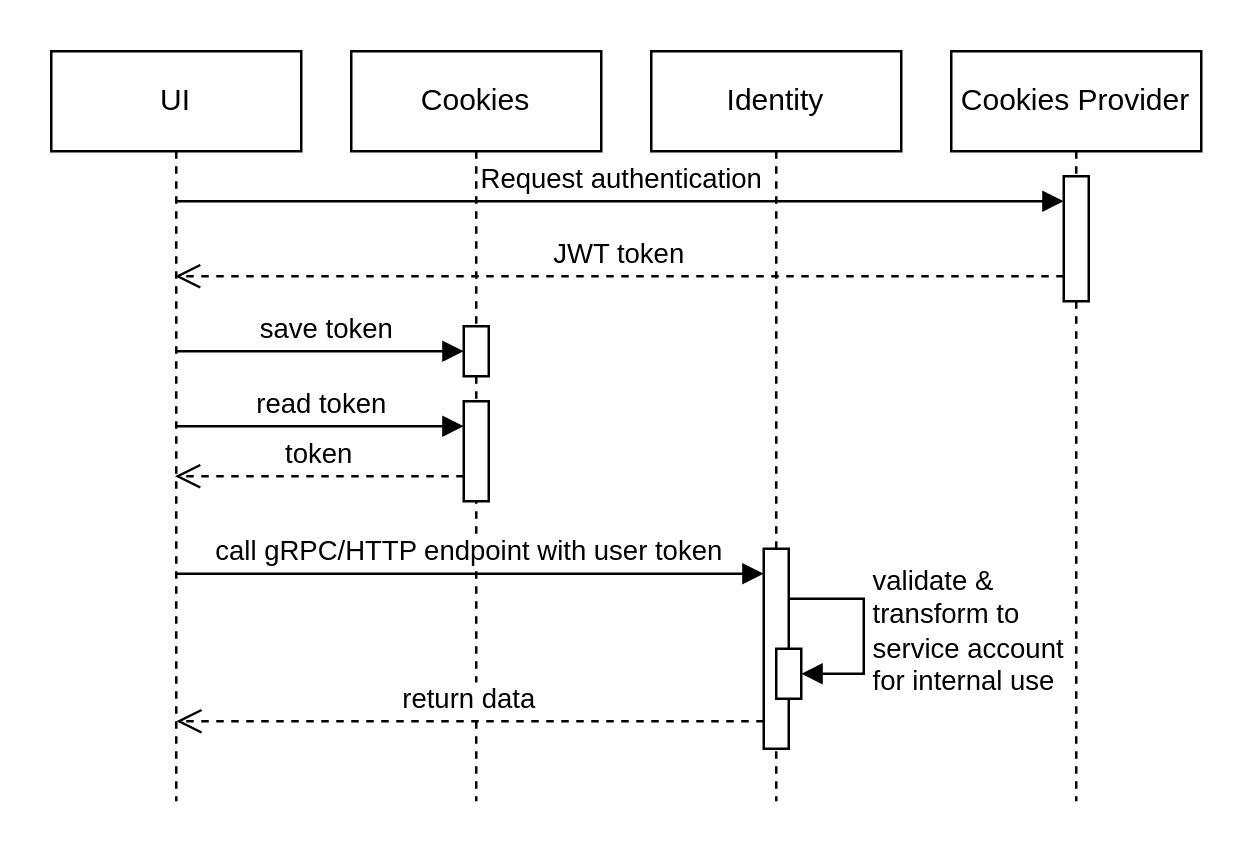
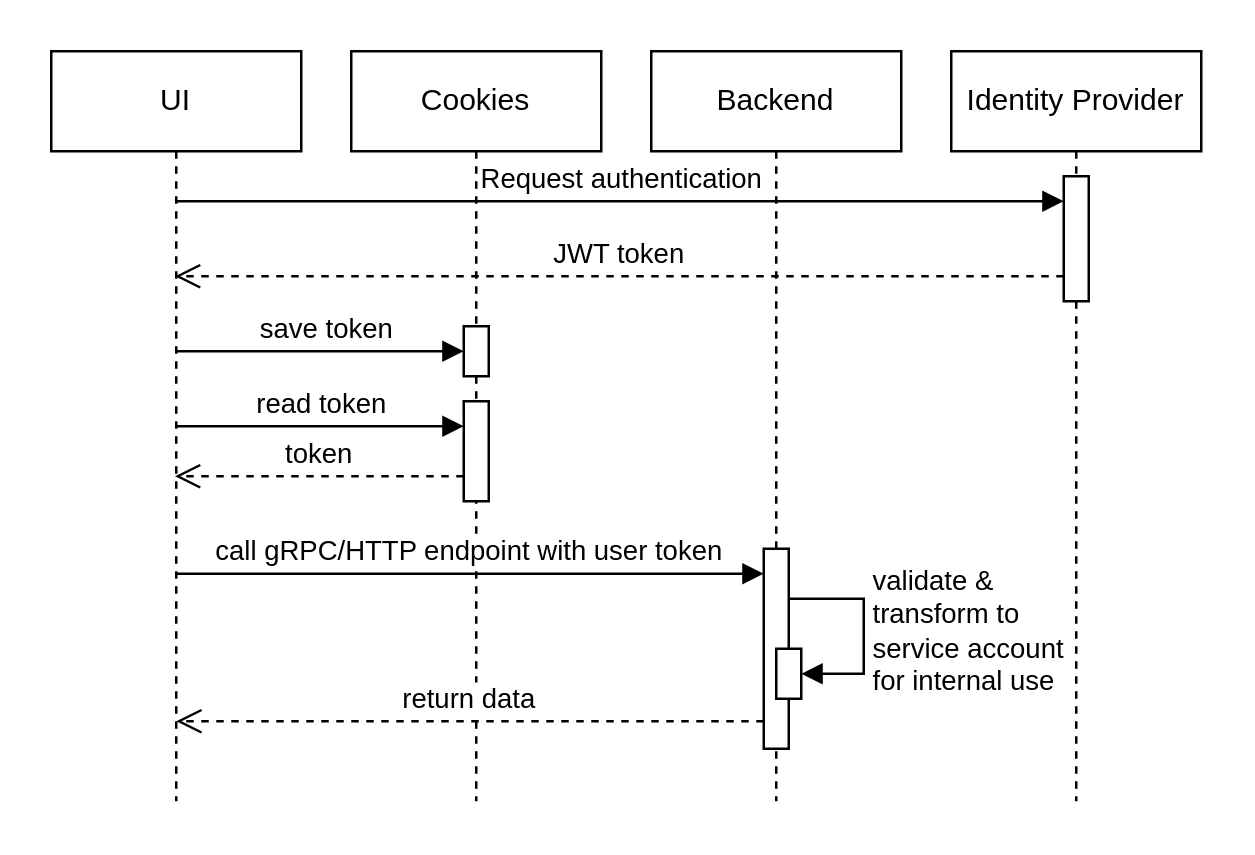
node "Identity": label "Identity" -> "Backend"
node "Cookies Provider": label "Cookies Provider" -> "Identity Provider"
